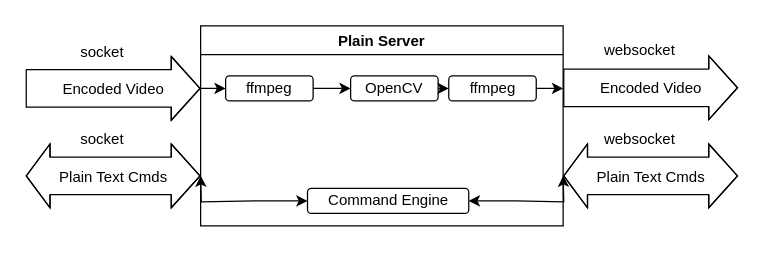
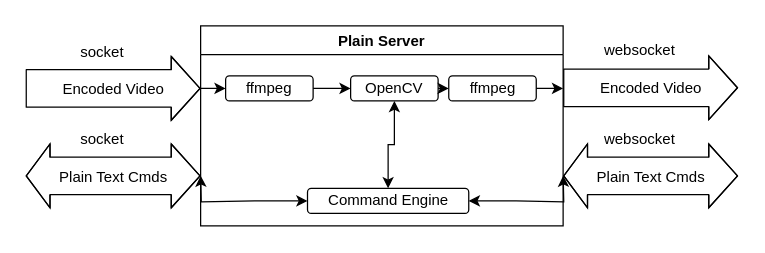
edge "OpenCV" -- "Command Engine": added
